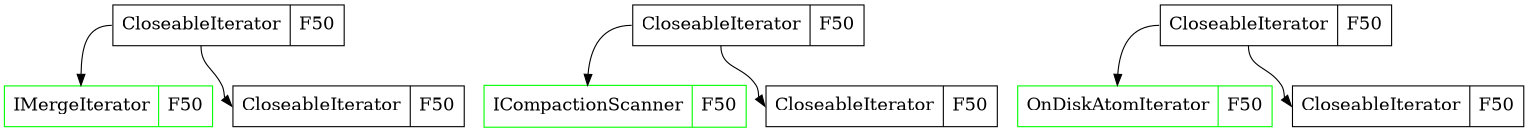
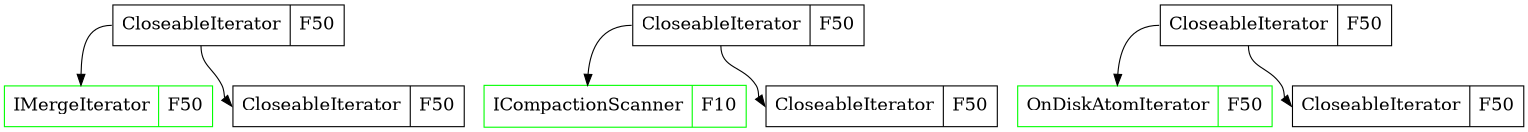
node "ICompactionScanner": text "F50" -> "F10"
